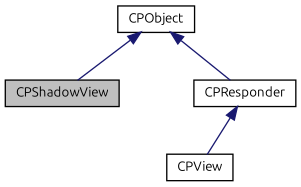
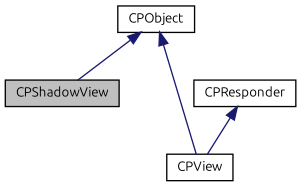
edge "CPResponder" -> "CPObject": now "CPView" -> "CPObject"
